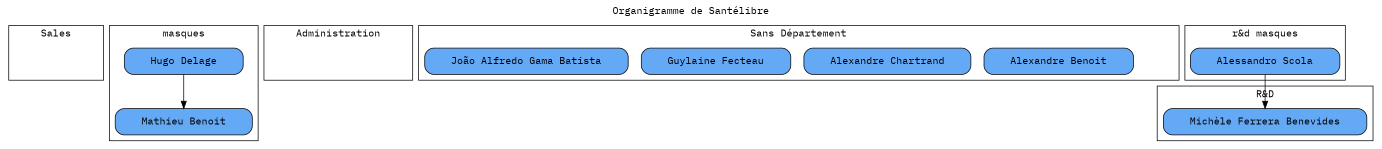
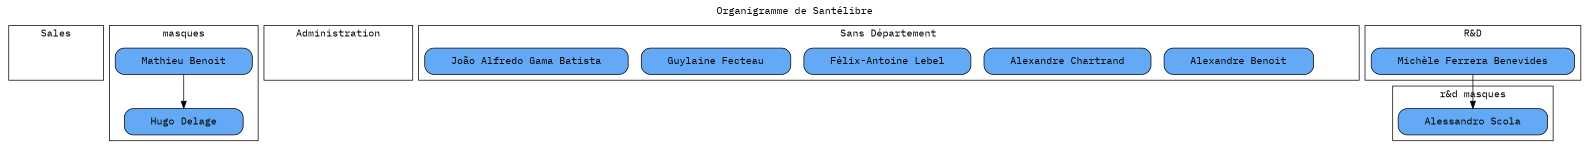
node "Félix-Antoine Lebel": added
edge "Hugo Delage" -> "Mathieu Benoit": reversed
edge "Alessandro Scola" -> "Michèle Ferrera Benevides": reversed
